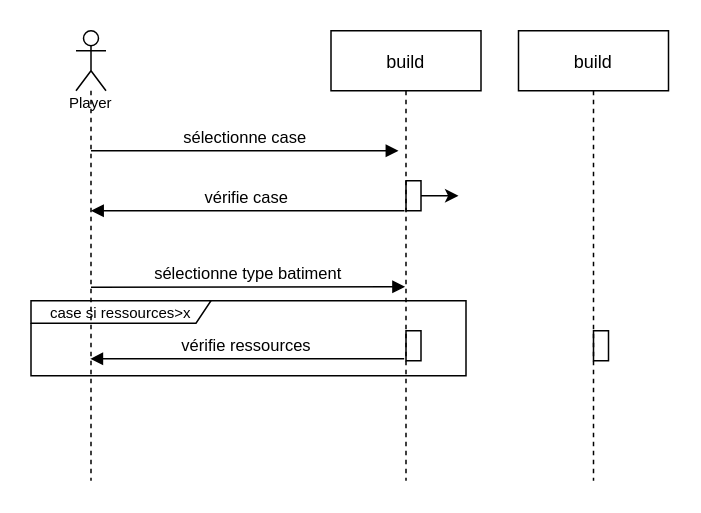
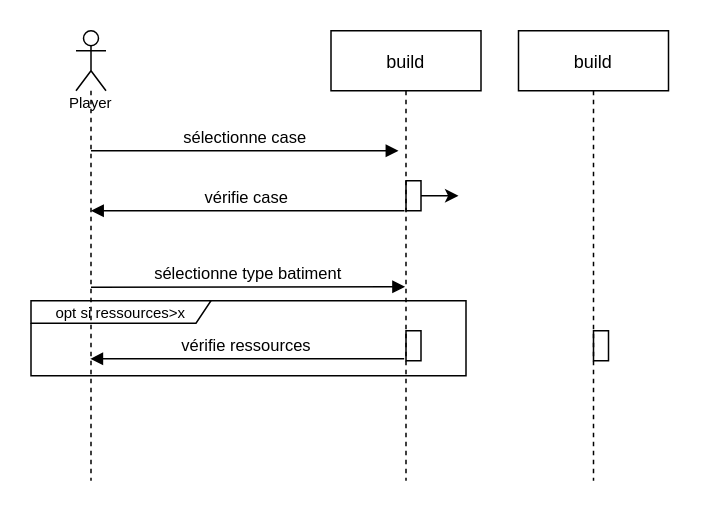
node "case si ressources>x": label "case si ressources>x" -> "opt si ressources>x"
